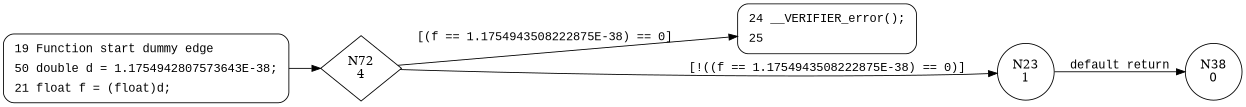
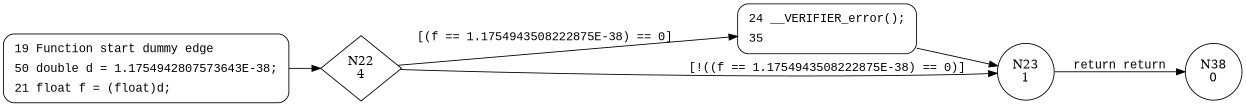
node "24": text "25" -> "35"
edge "24" -> "N23 1": added
edge "N23 1" -> "N38 0": label "default return" -> "return return"
node "N72 4": label "N72 4" -> "N22 4"
